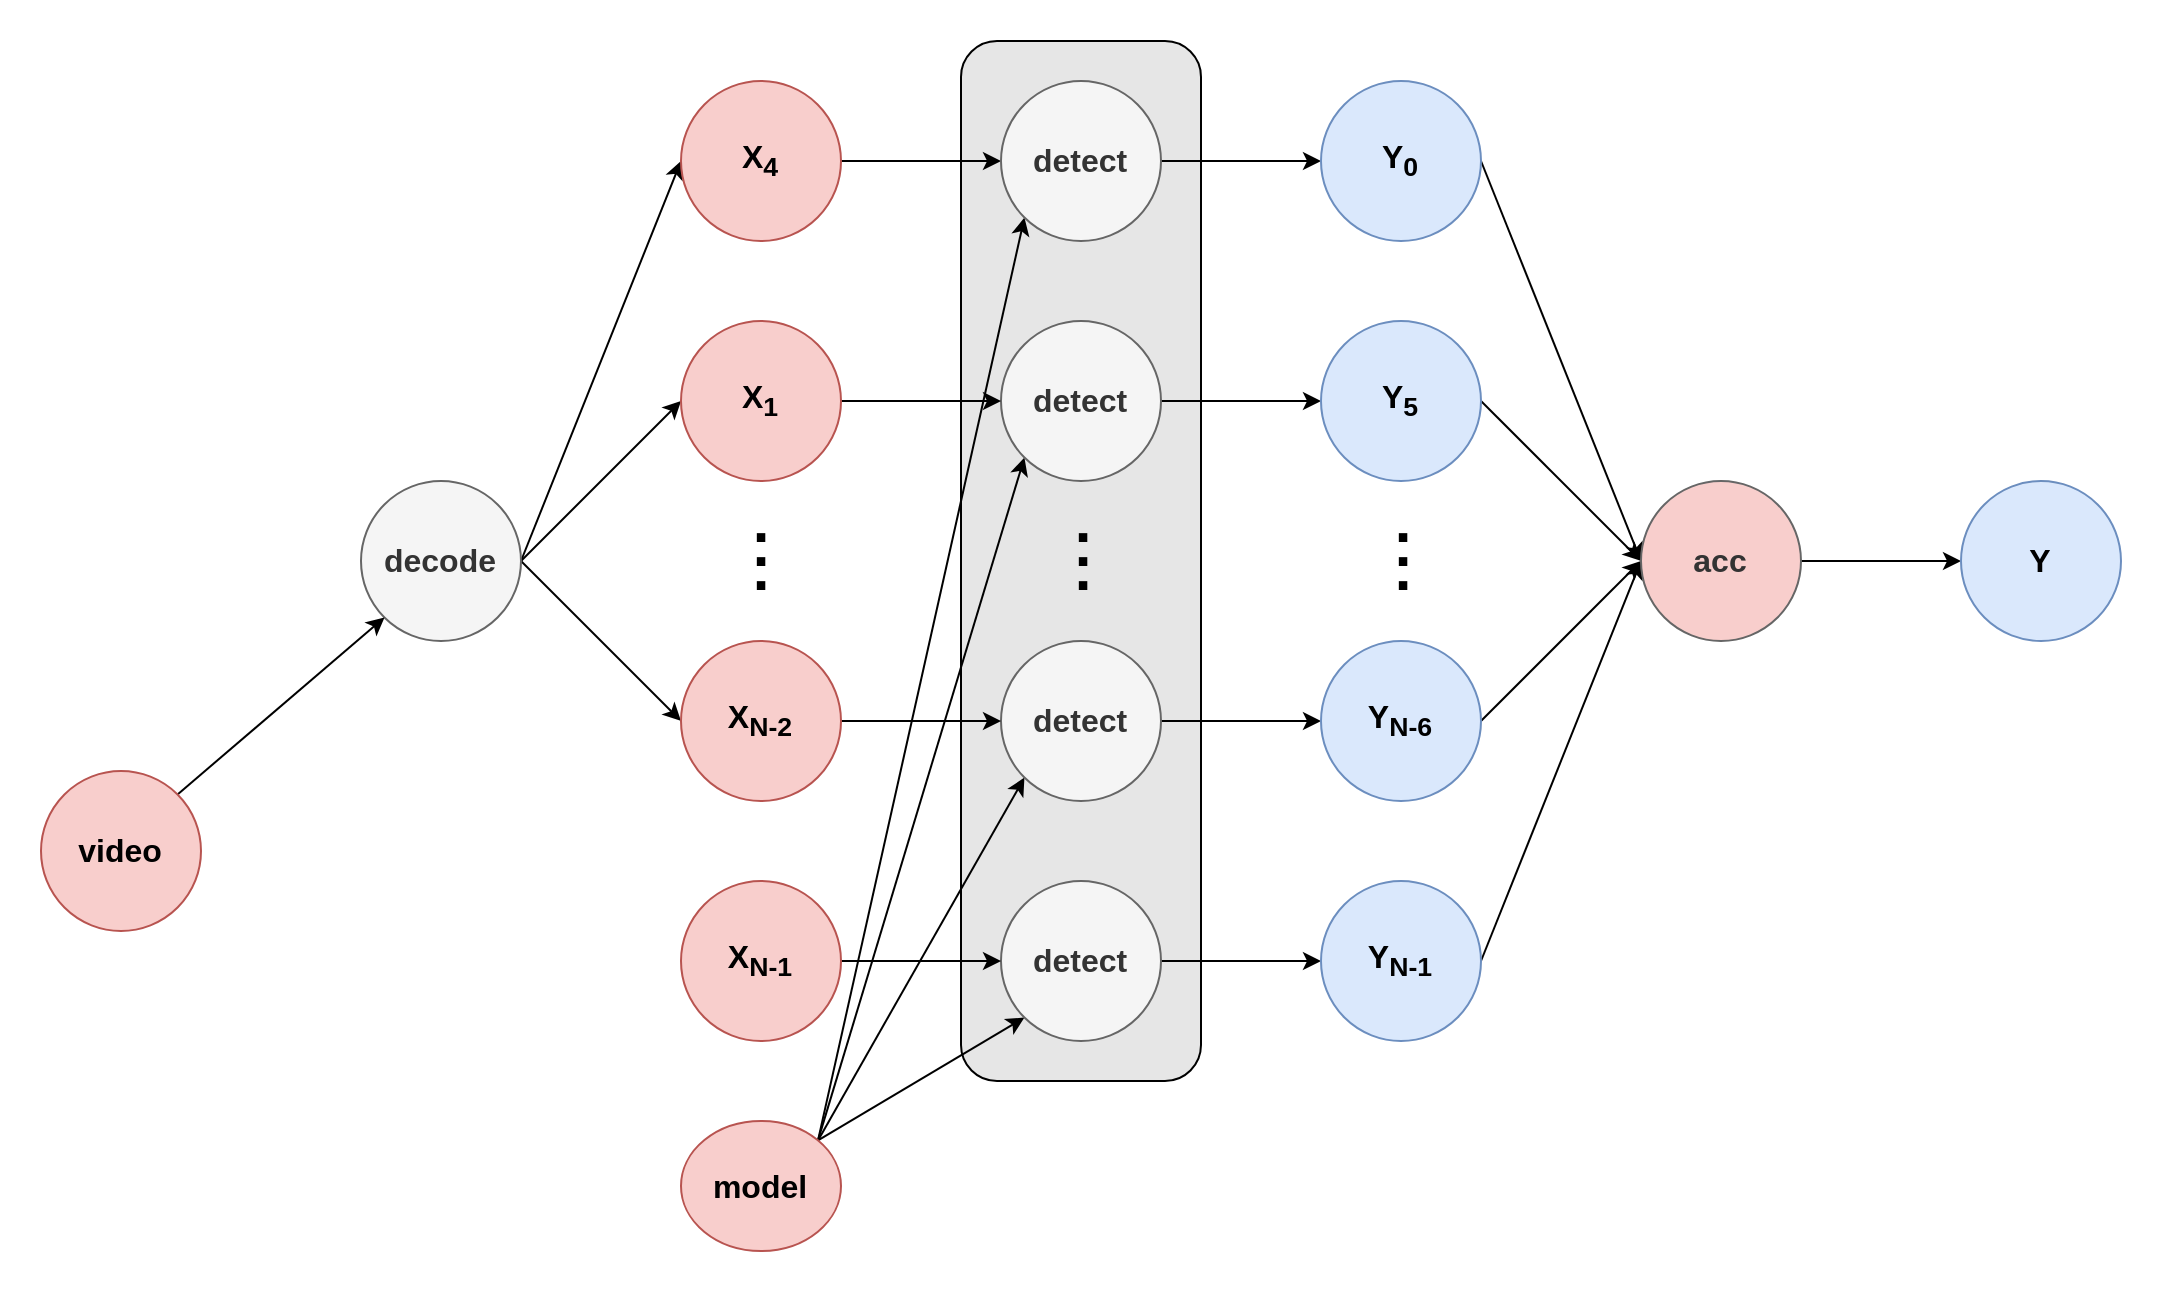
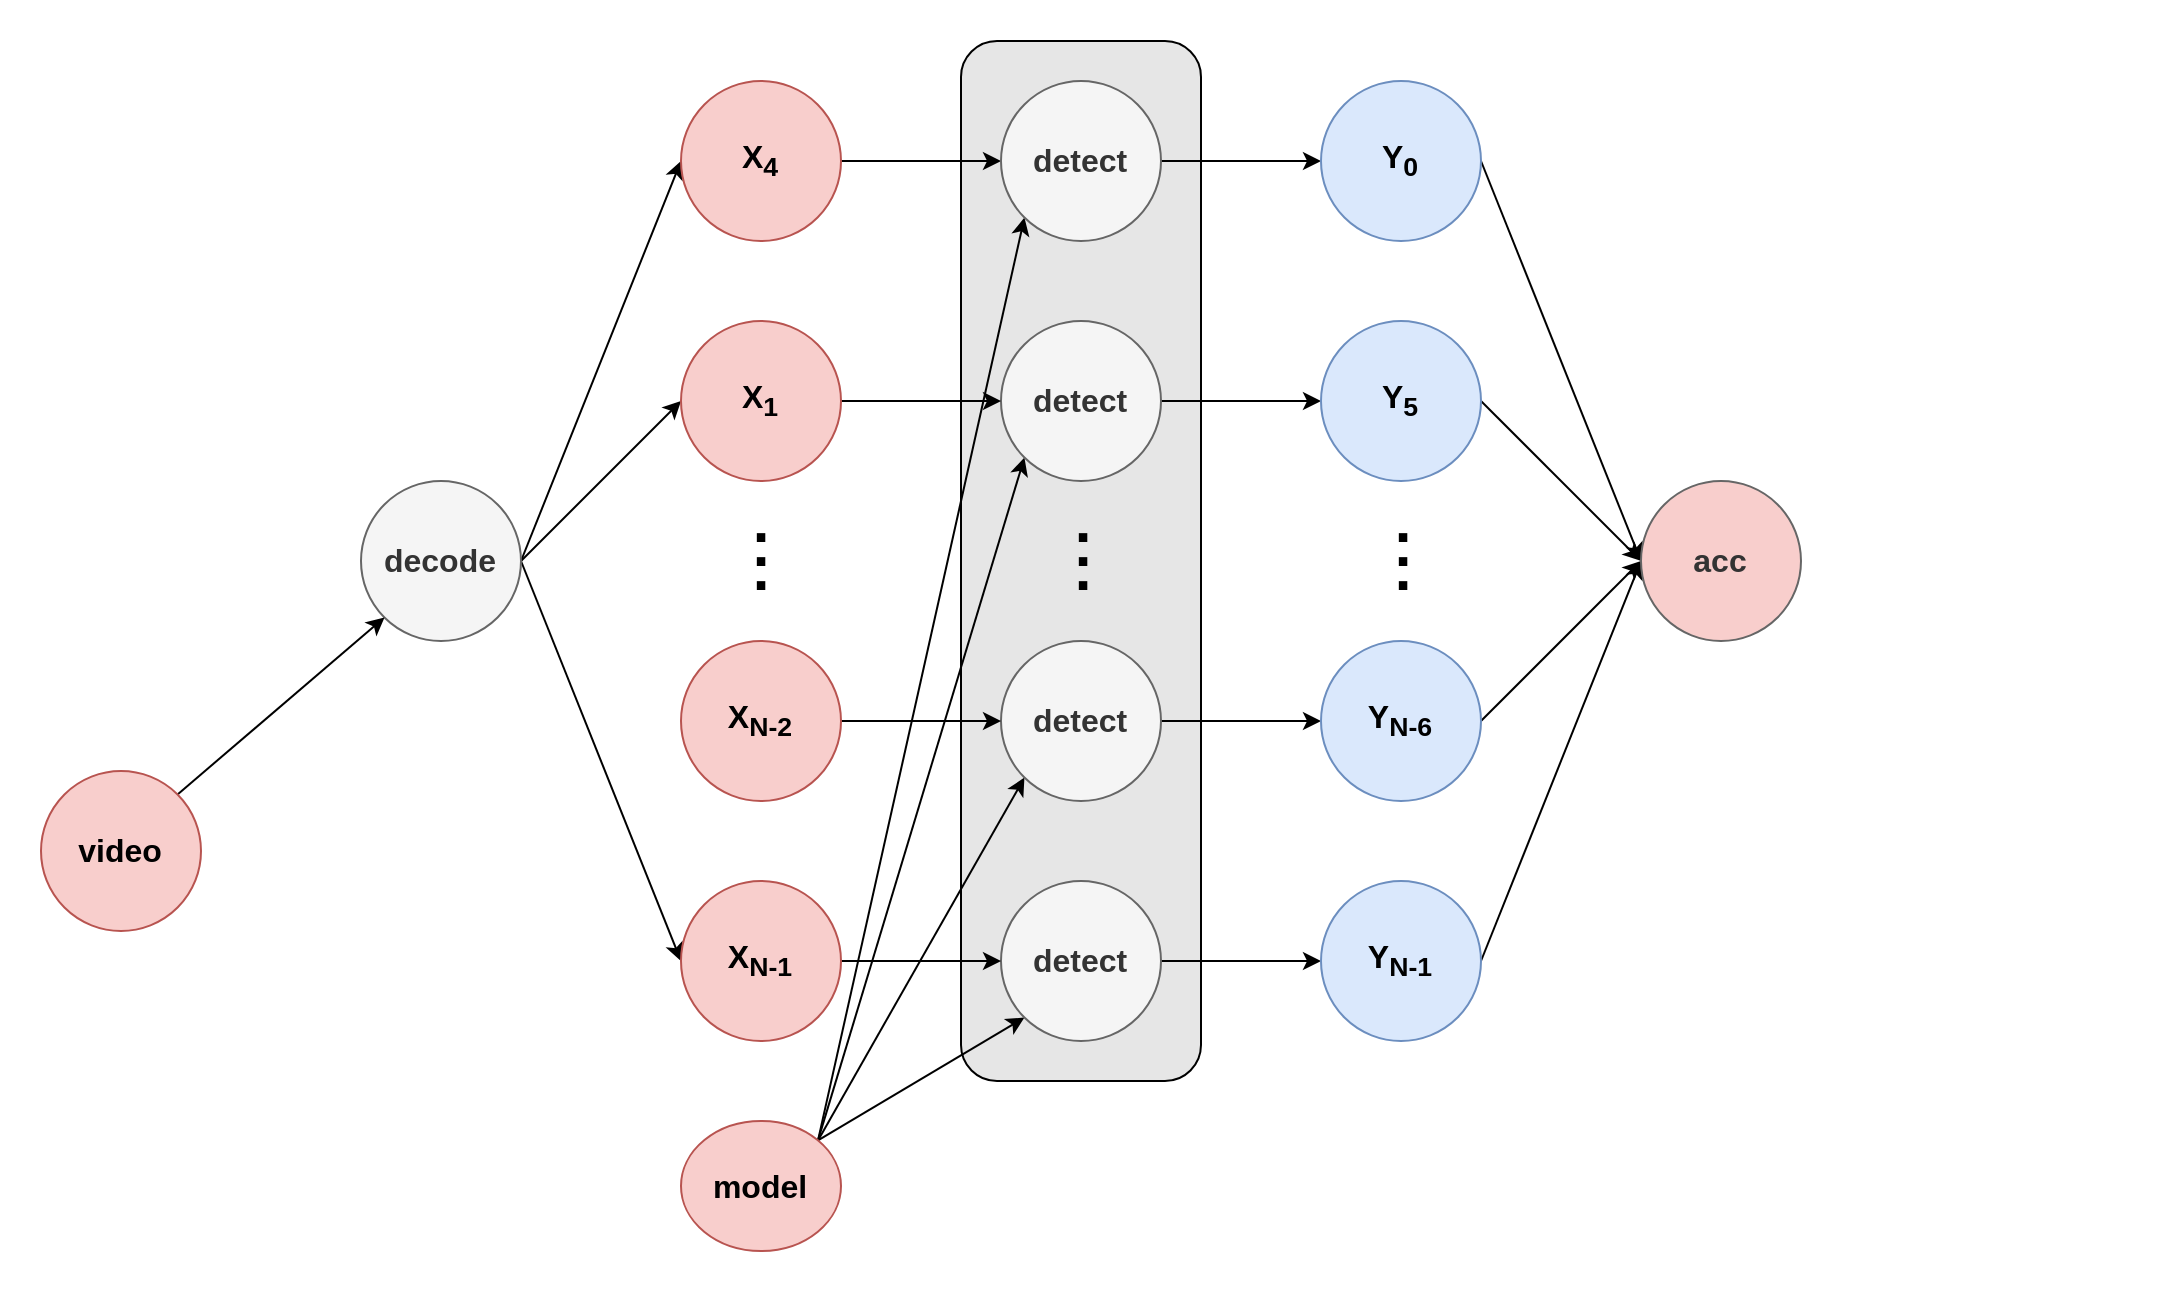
edge "acc" -> "Y": removed
node "Y": removed
edge "decode" -> "XN-2": removed
edge "decode" -> "XN-1": added
